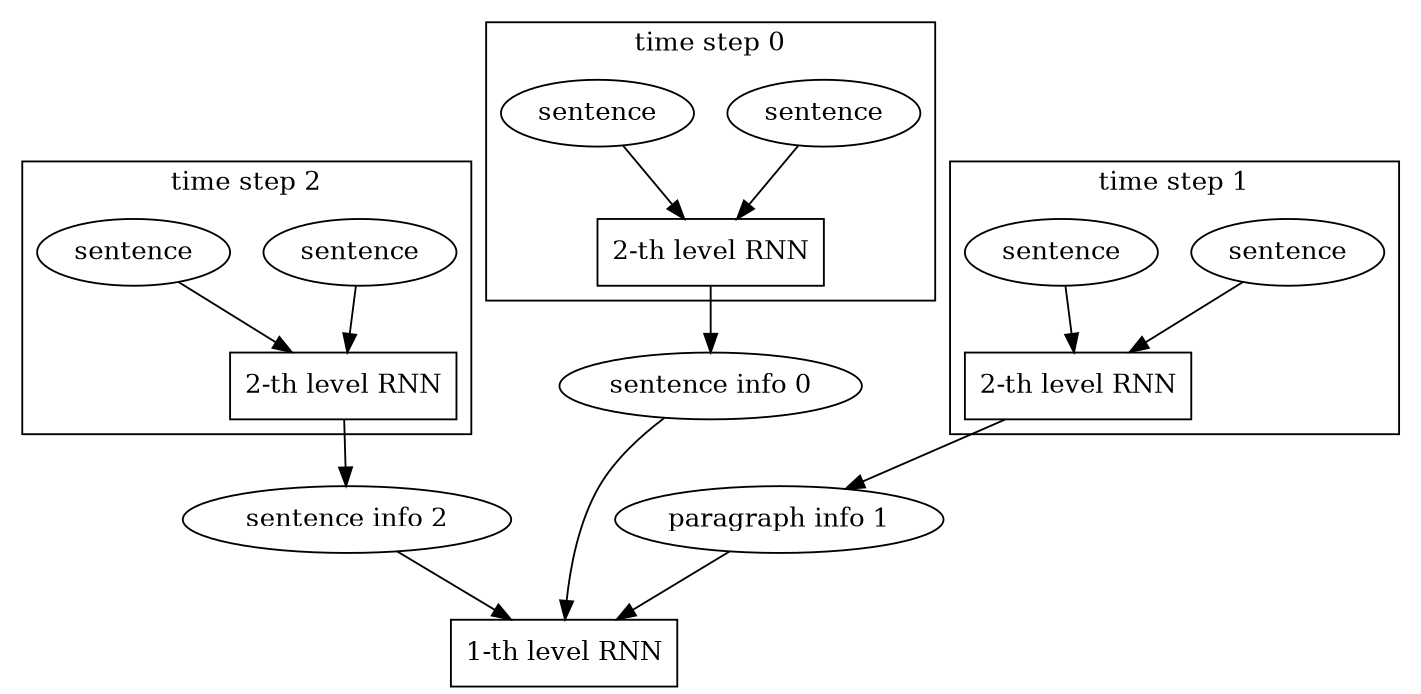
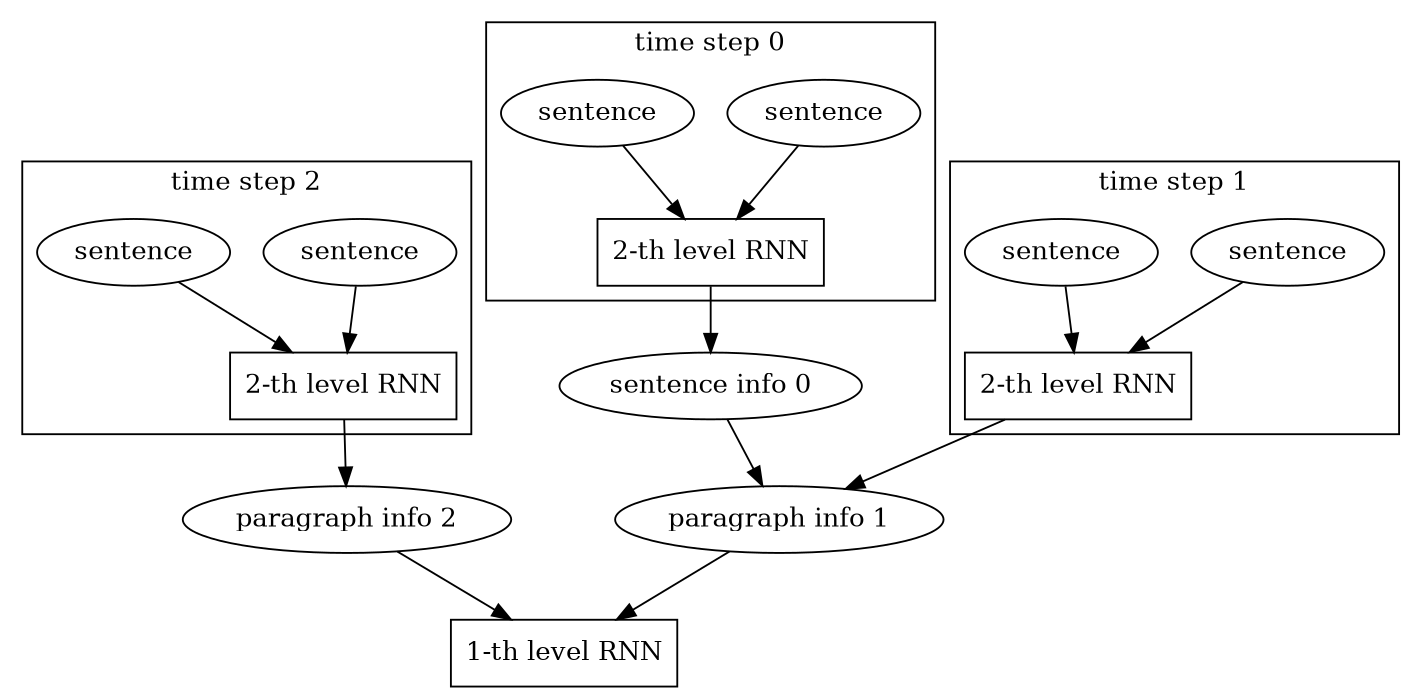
edge "sentence info 0" -> "1-th level RNN": now "sentence info 0" -> "paragraph info 1"
node "sentence info 2": label "sentence info 2" -> "paragraph info 2"
